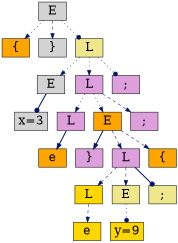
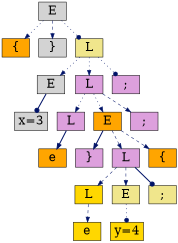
node "y=9": label "y=9" -> "y=4"
